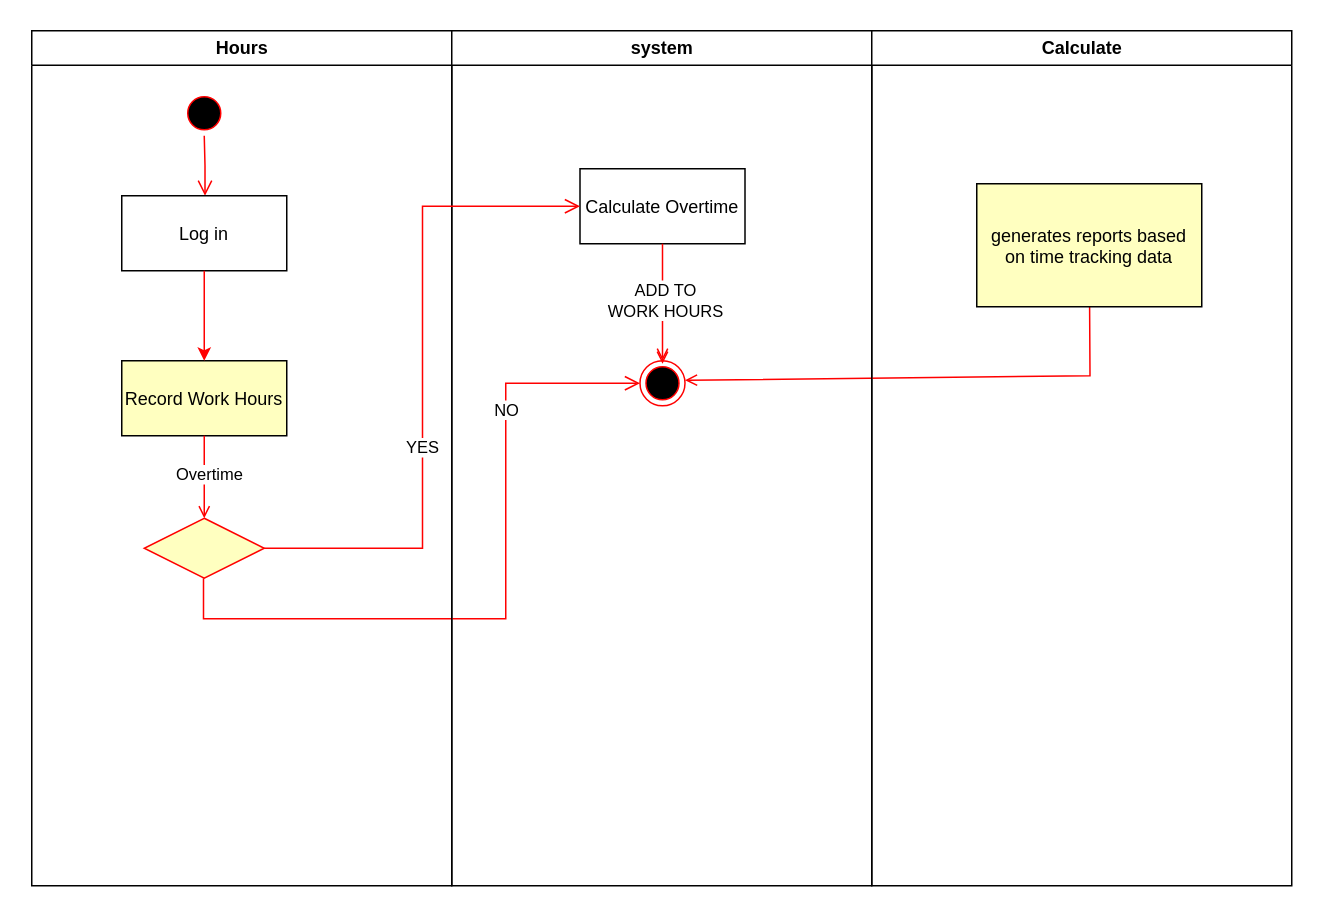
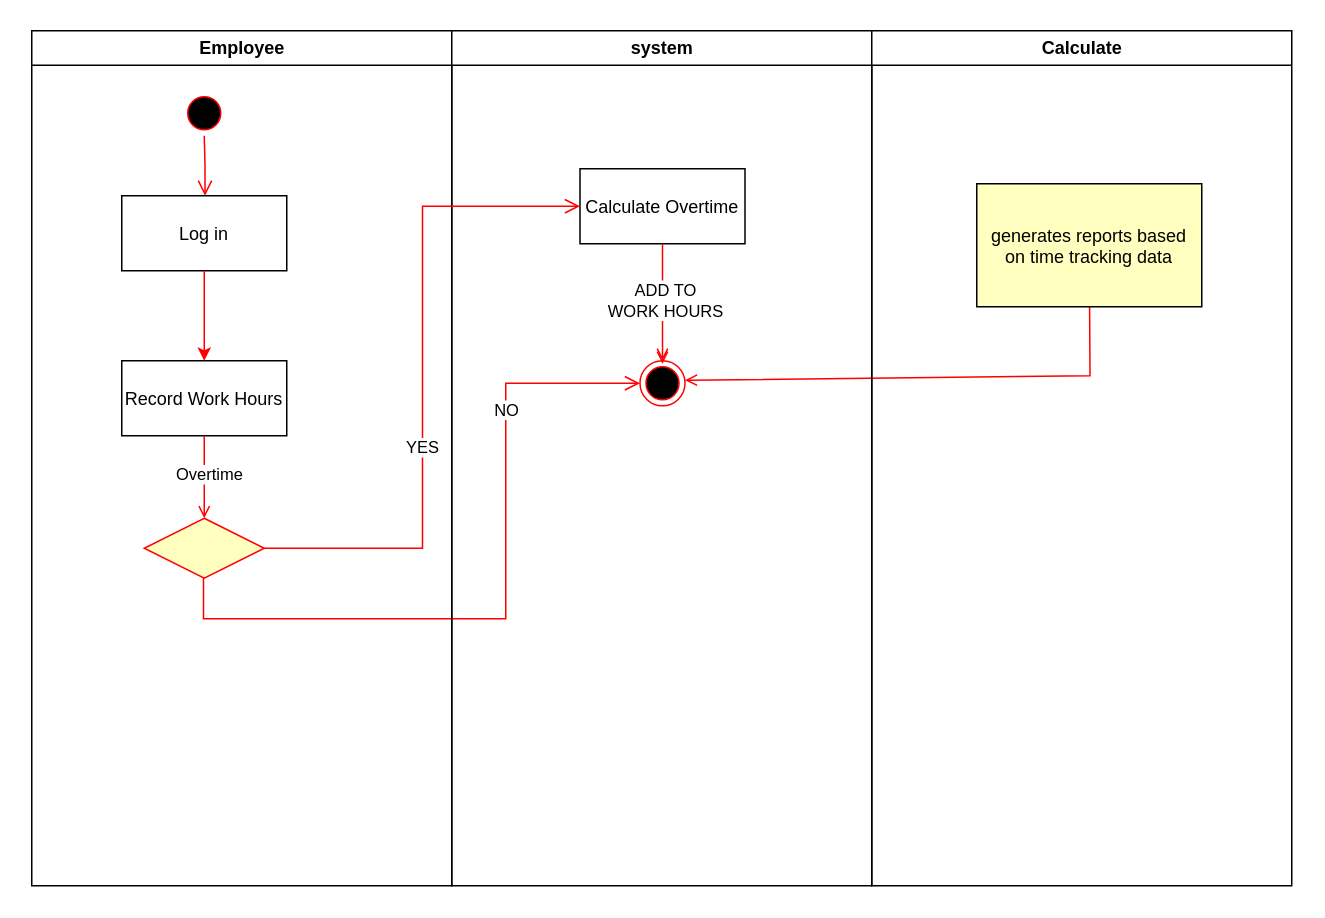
node "Hours": label "Hours" -> "Employee"
node "Record Work Hours": fillcolor #ffffc0 -> #ffffff
